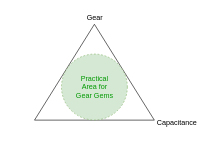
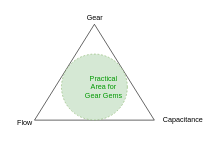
node "Practical Area for Gear Gems": moved (94, 87) -> (103, 87)
node "Flow": added
node "Capacitance": moved (177, 123) -> (183, 120)
